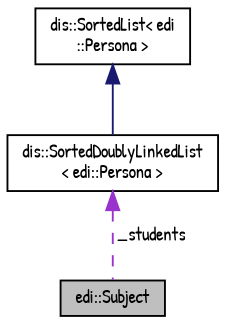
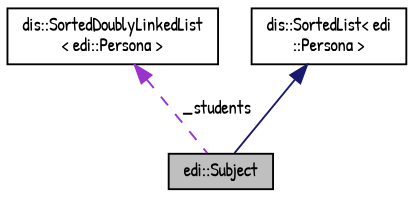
edge "dis::SortedDoublyLinkedList < edi::Persona >" -> "dis::SortedList< edi ::Persona >": now "edi::Subject" -> "dis::SortedList< edi ::Persona >"
